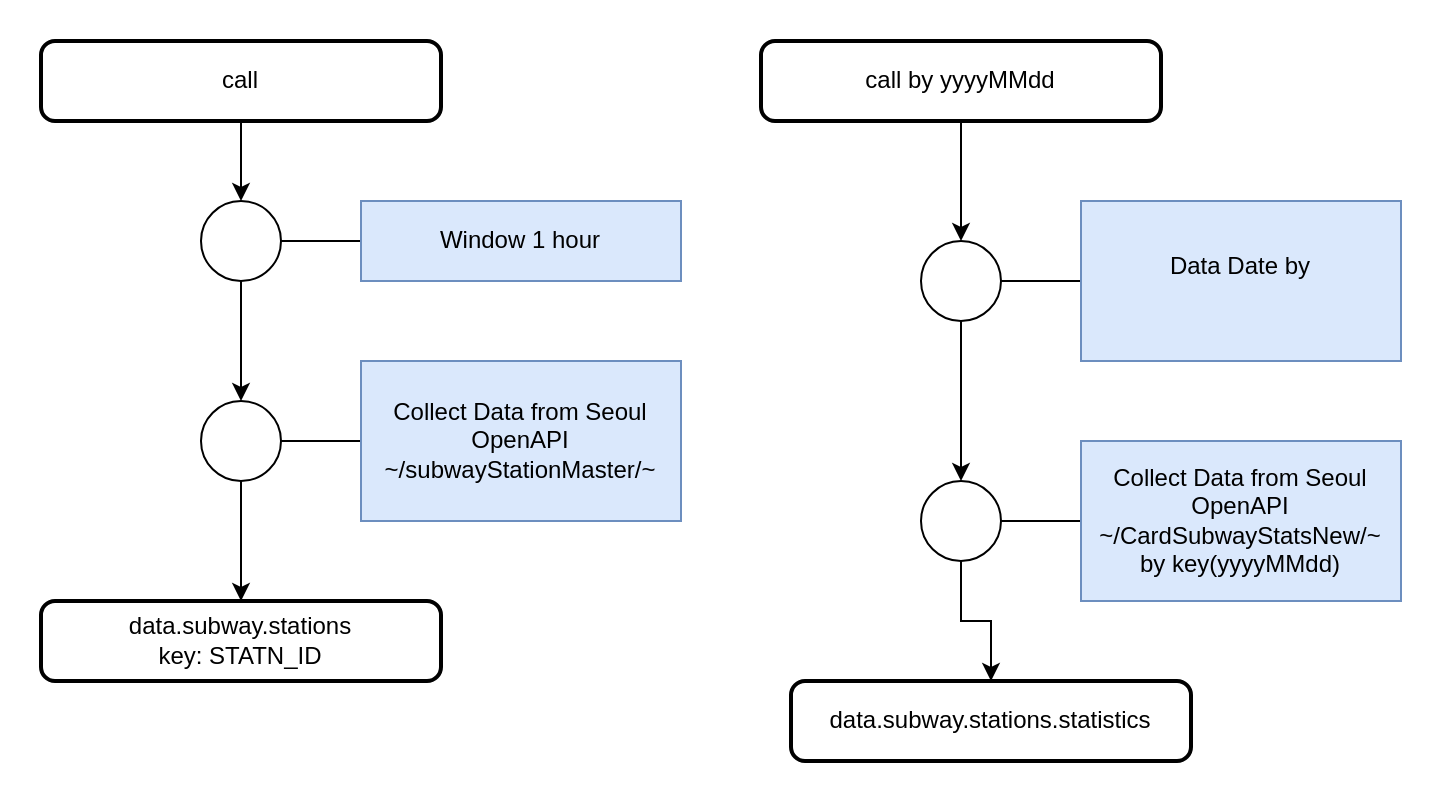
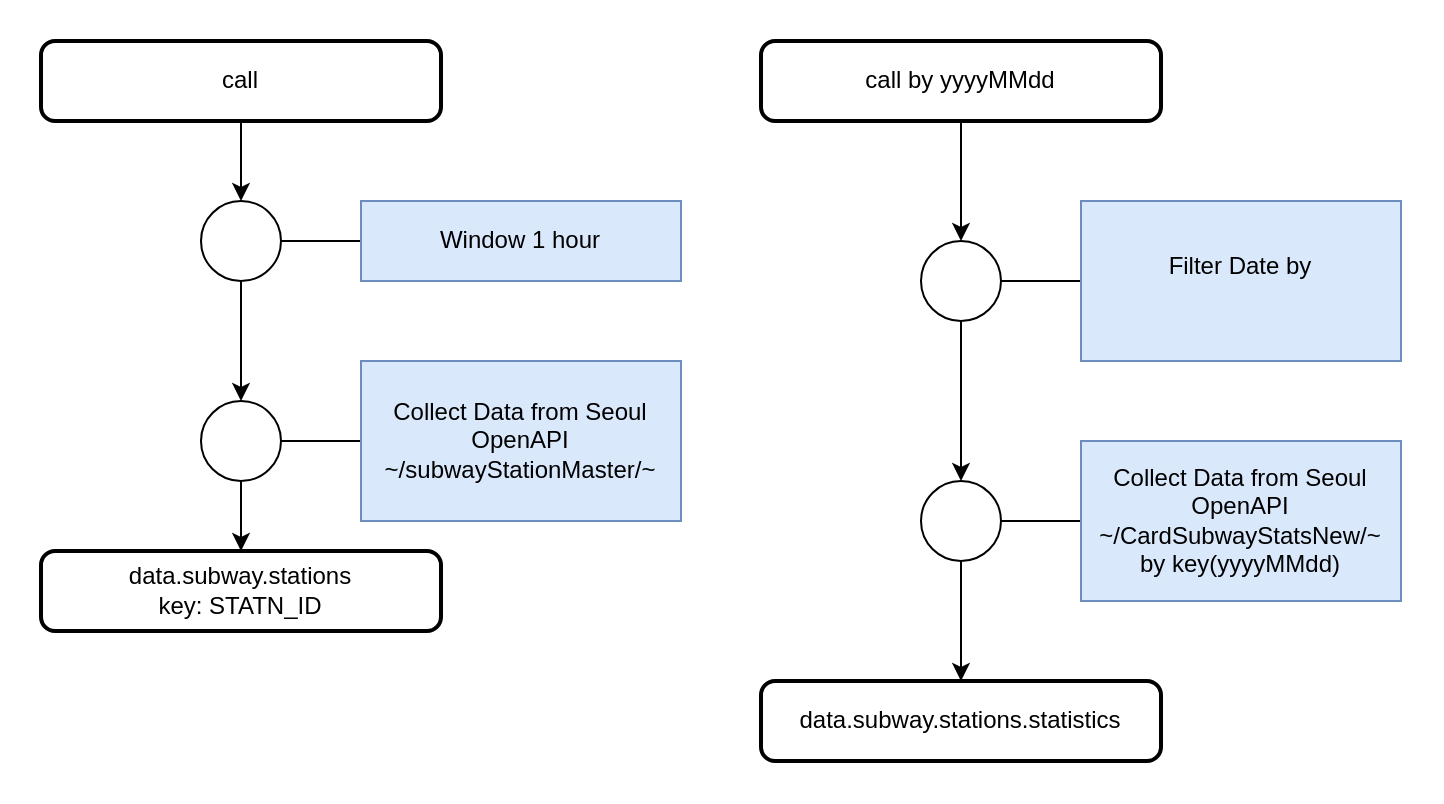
node "Data Date by": label "Data Date by" -> "Filter Date by"
node "data.subway.stations key: STATN_ID": moved (241, 641) -> (241, 591)
node "data.subway.stations.statistics": moved (991, 721) -> (961, 721)
